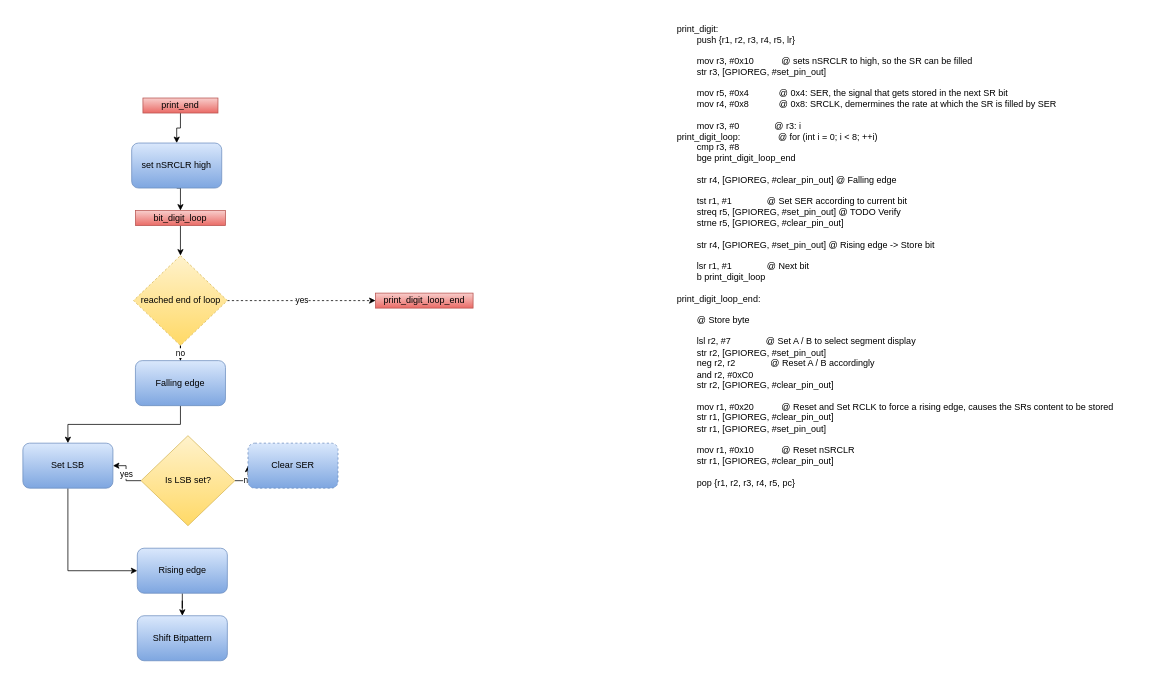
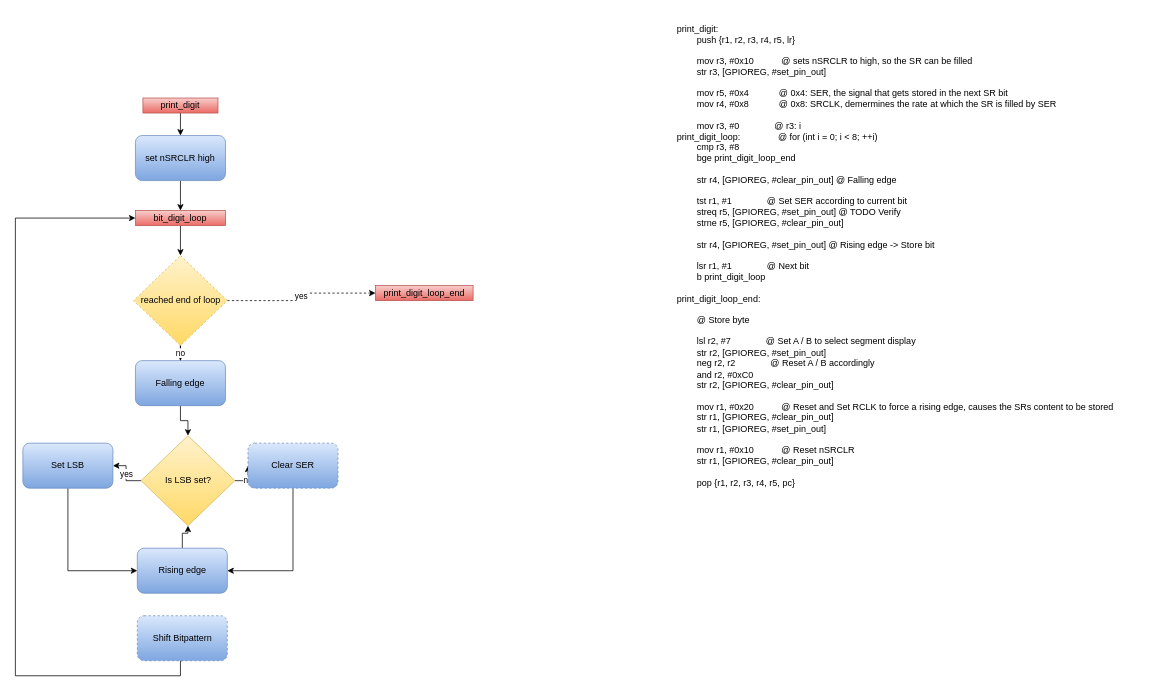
node "print_end": label "print_end" -> "print_digit"
node "set nSRCLR high": moved (177, 165) -> (180, 158)
node "print_digit_loop_end": moved (424, 300) -> (424, 293)
edge "Falling edge" -> "Set LSB": now "Falling edge" -> "Is LSB set?"
edge "Shift Bitpattern" -> "bit_digit_loop": added
edge "Clear SER" -> "Rising edge": added
edge "Rising edge" -> "Shift Bitpattern": now "Rising edge" -> "Is LSB set?"
node "Shift Bitpattern": style solid -> dashed
